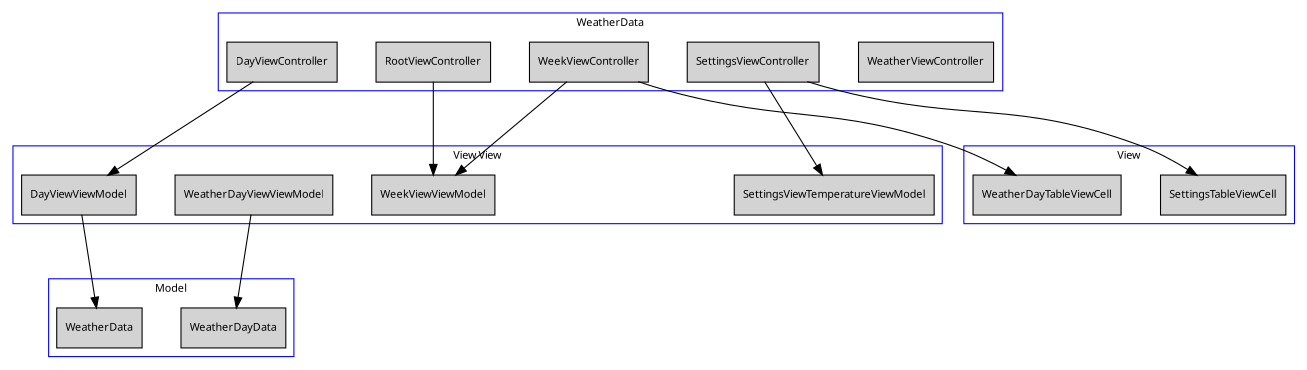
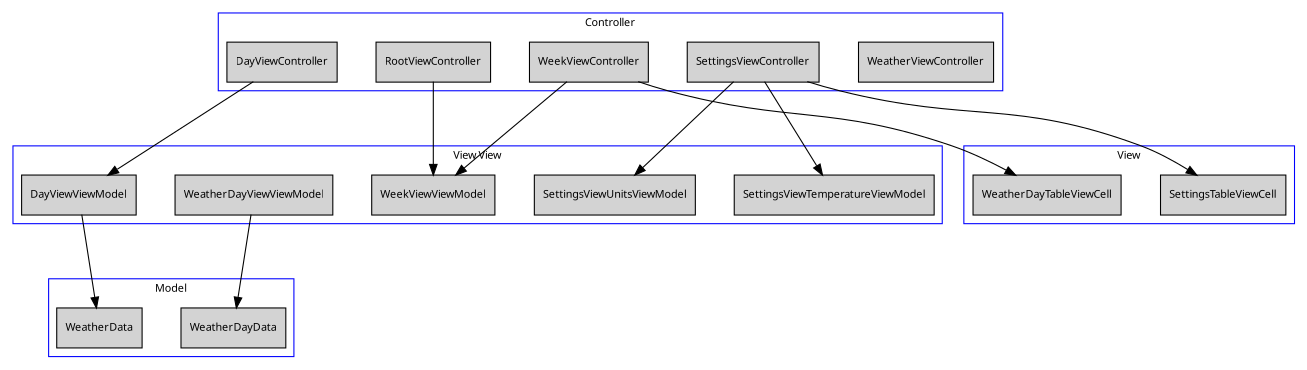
cluster "WeatherData": label "WeatherData" -> "Controller"
node "SettingsViewUnitsViewModel": added
